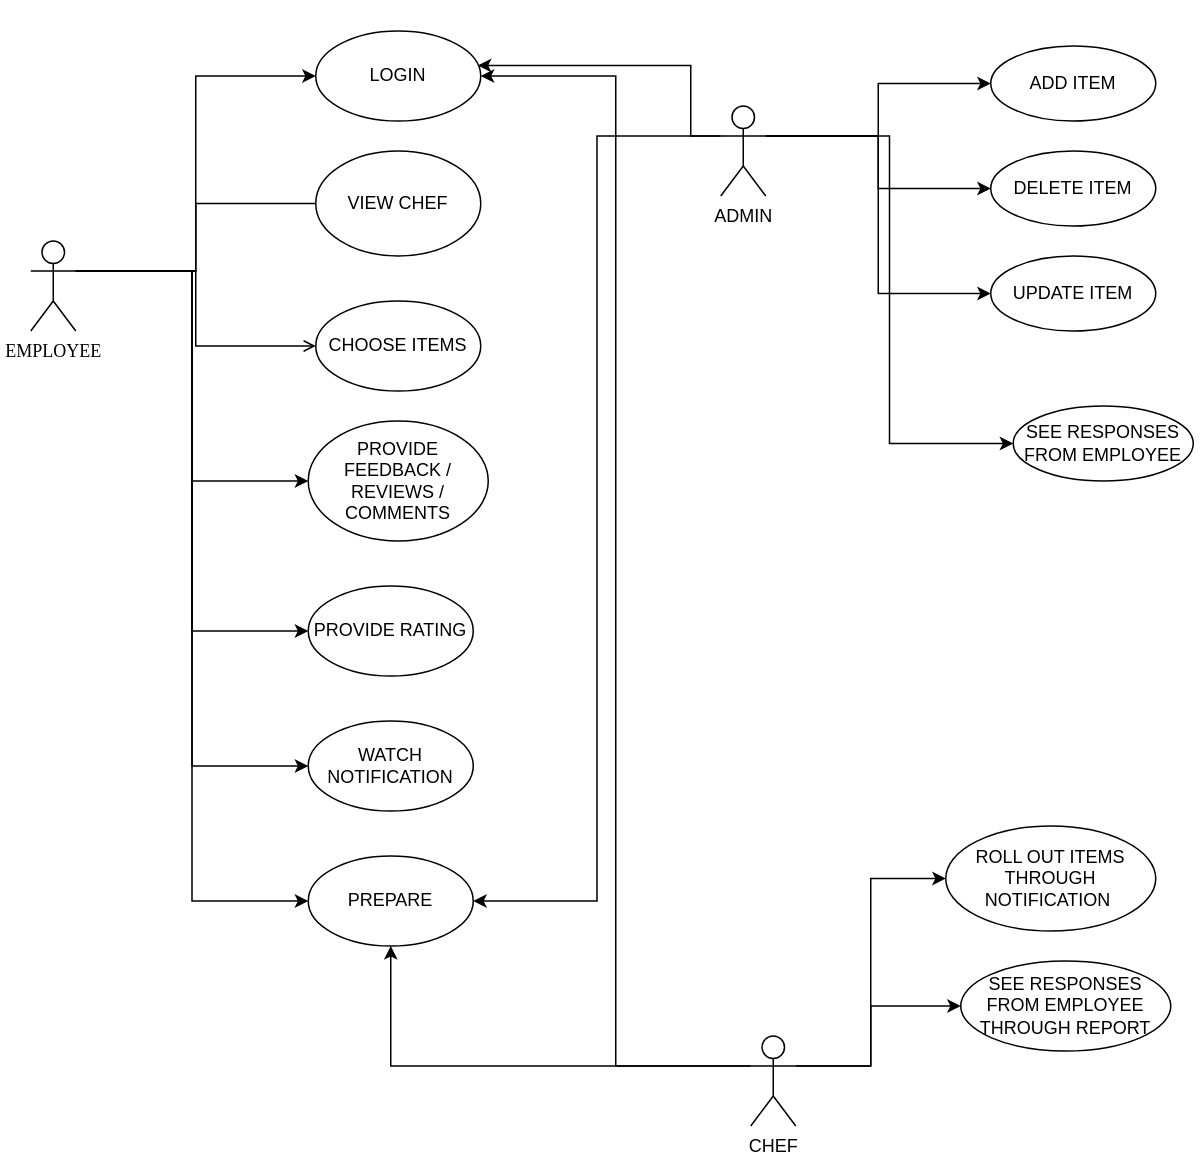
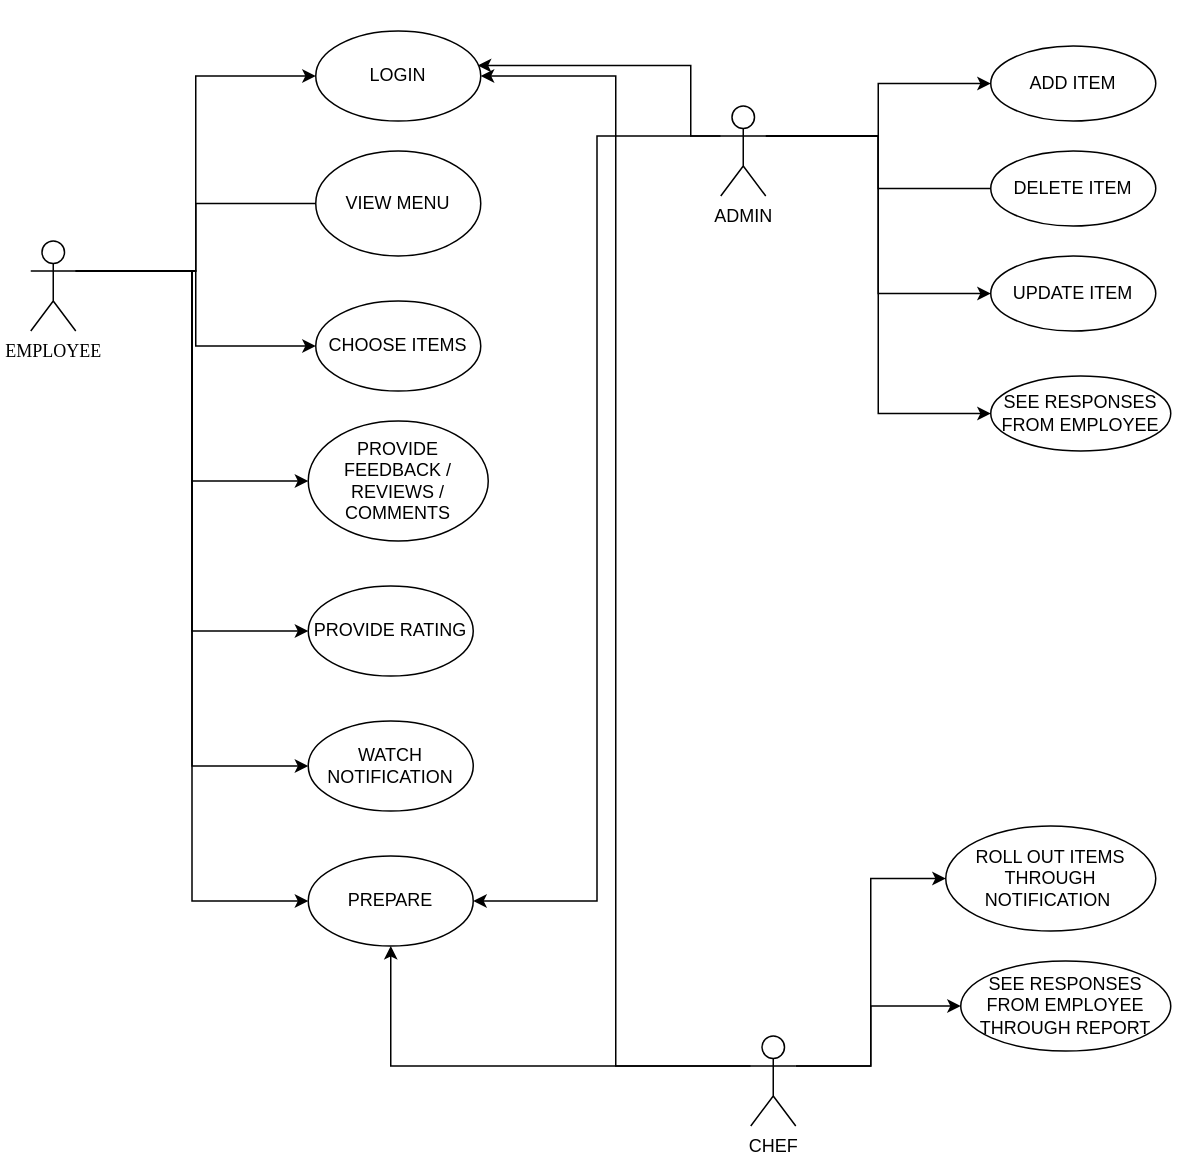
edge "ADMIN" -> "DELETE ITEM": arrowhead classic -> none
node "VIEW CHEF": label "VIEW CHEF" -> "VIEW MENU"
edge "EMPLOYEE" -> "CHOOSE ITEMS": arrowhead open -> classic
node "SEE RESPONSES FROM EMPLOYEE": moved (1103, 443) -> (1081, 413)
